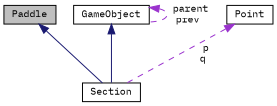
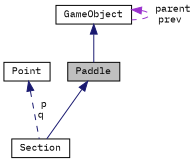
edge "Section" -> "Point": color darkorchid3 -> midnightblue
edge "Section" -> "GameObject": now "Paddle" -> "GameObject"
